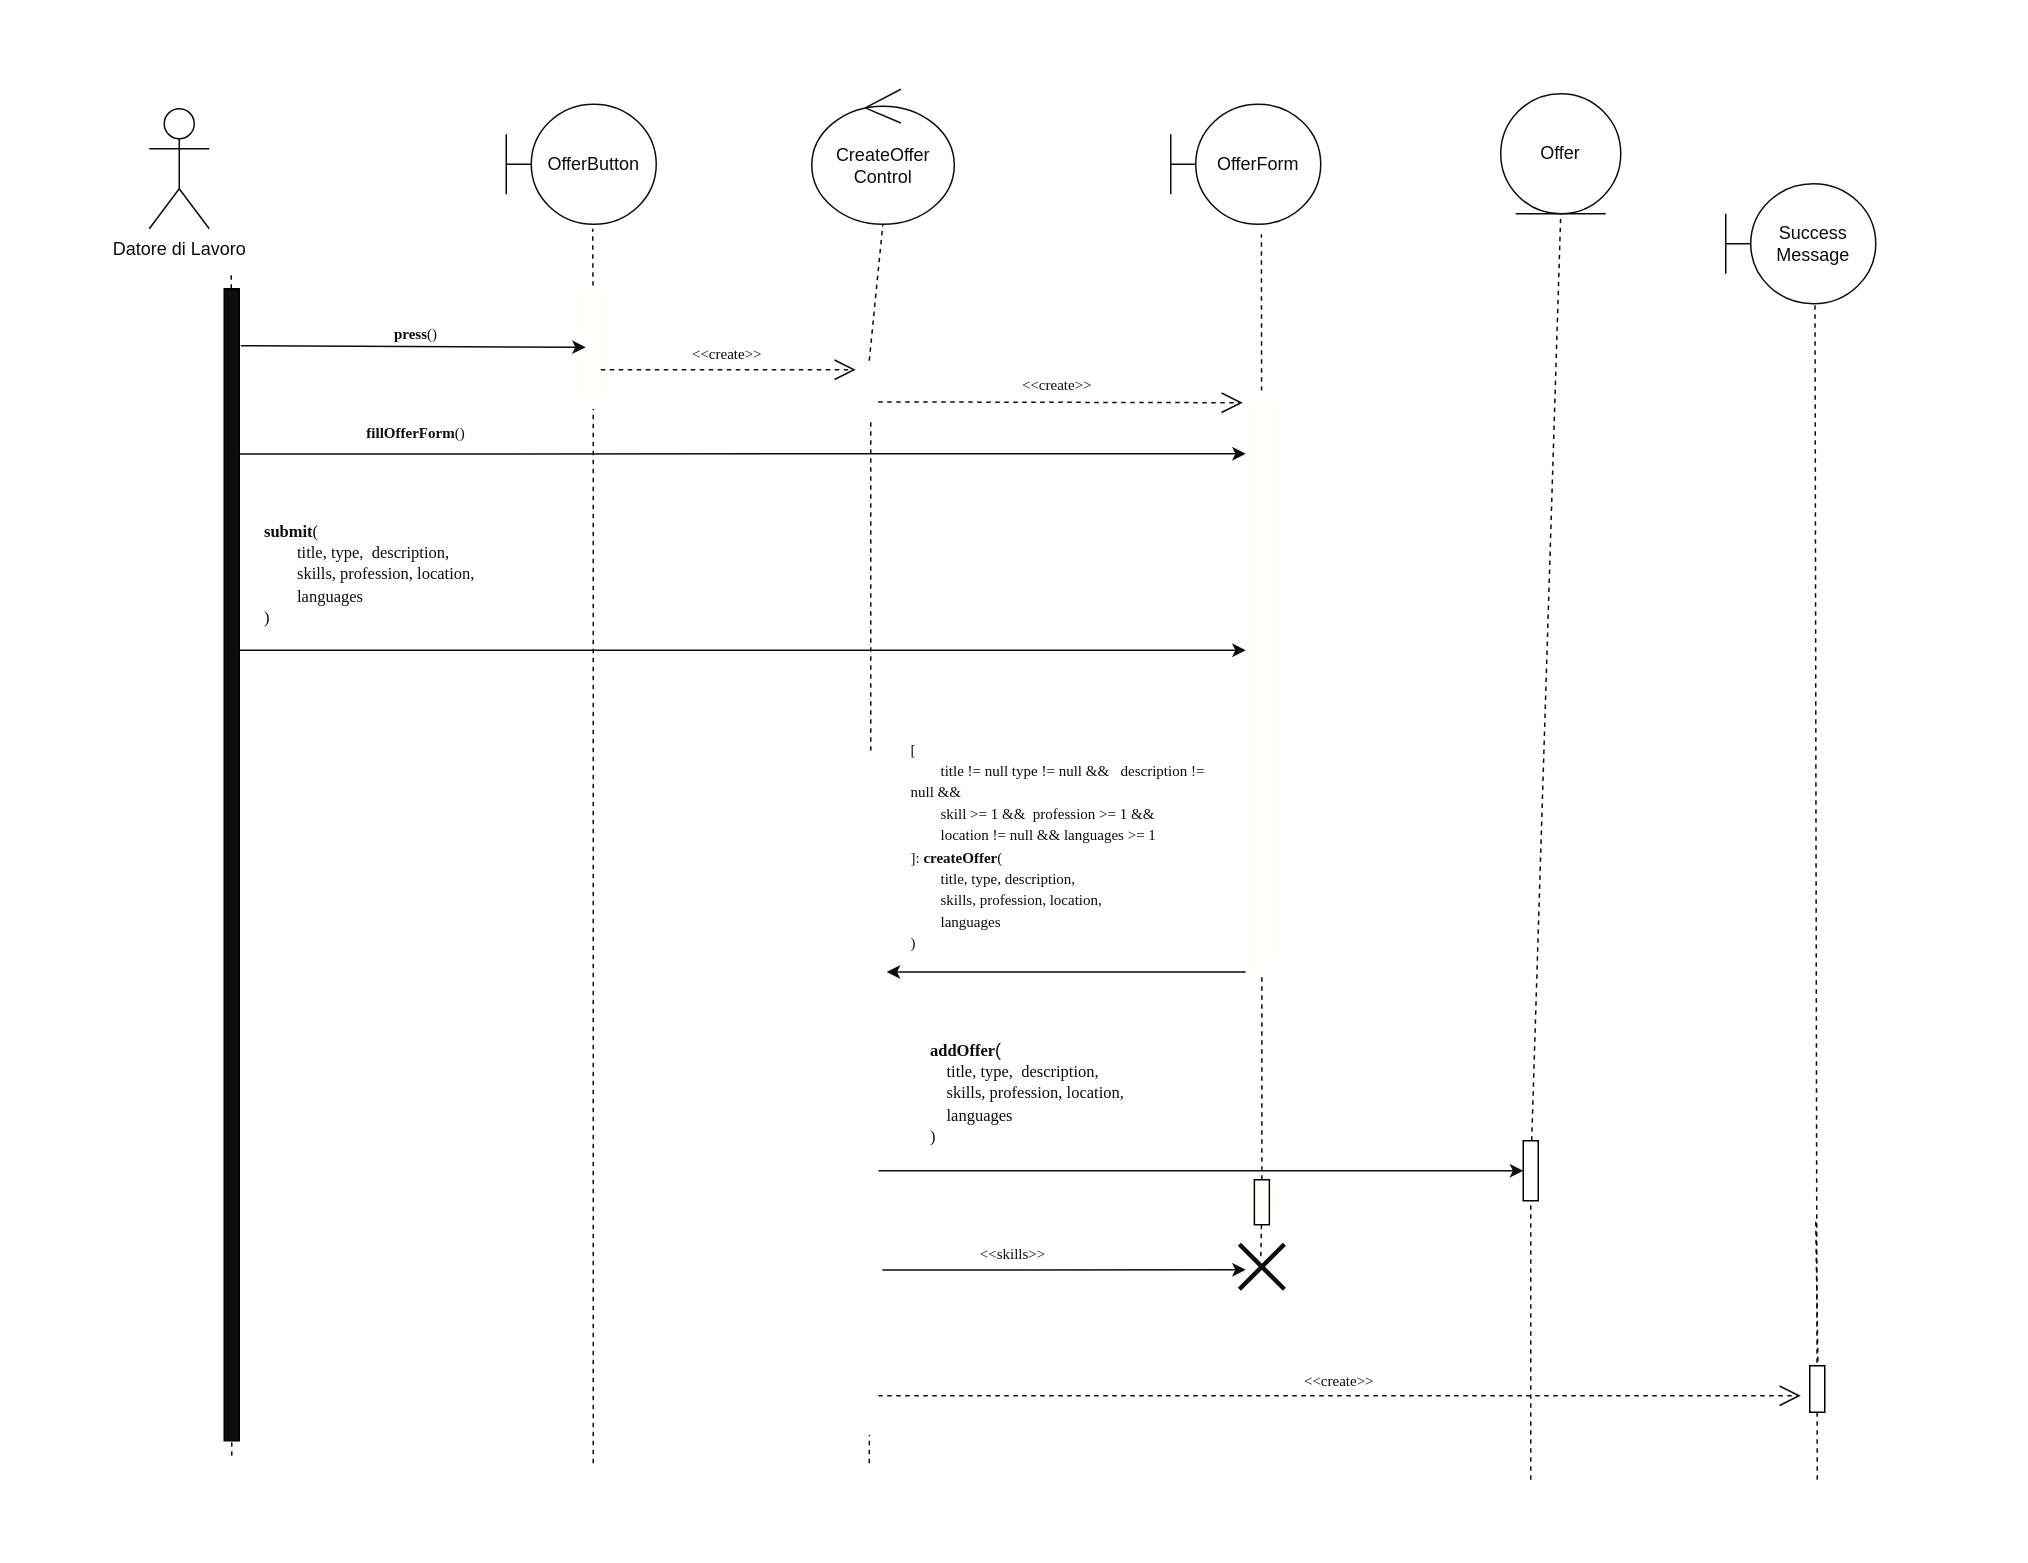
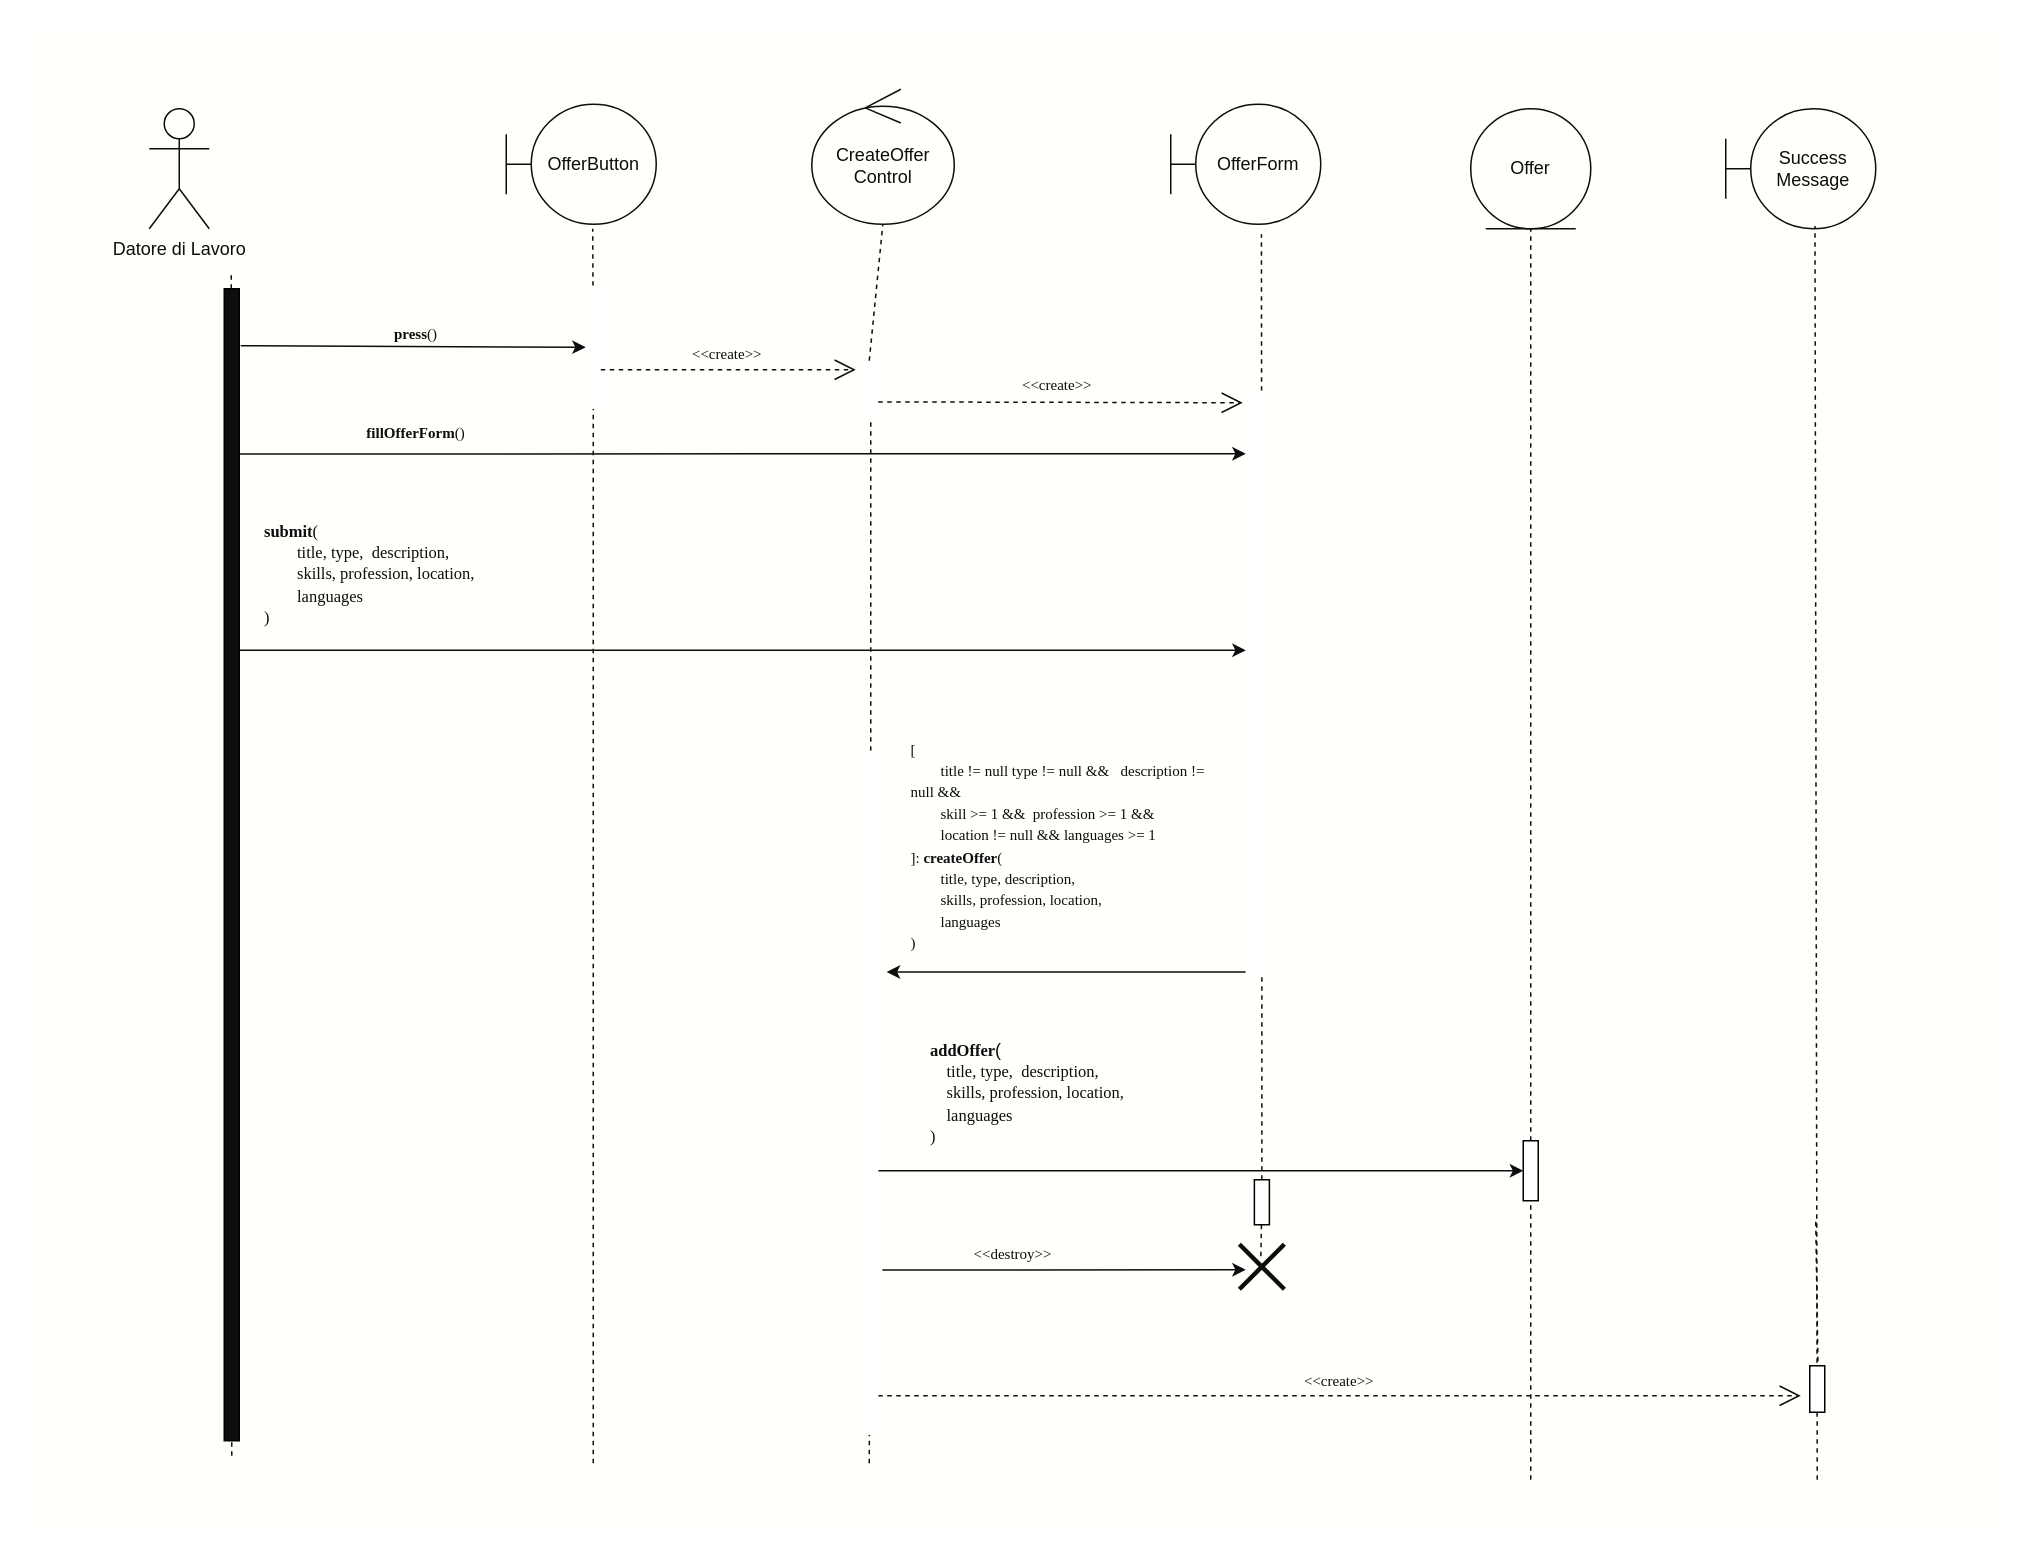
node "Offer": moved (1561, 154) -> (1531, 169)
node "Success Message": moved (1801, 244) -> (1801, 169)
node "<<skills>>": label "<<skills>>" -> "<<destroy>>"
